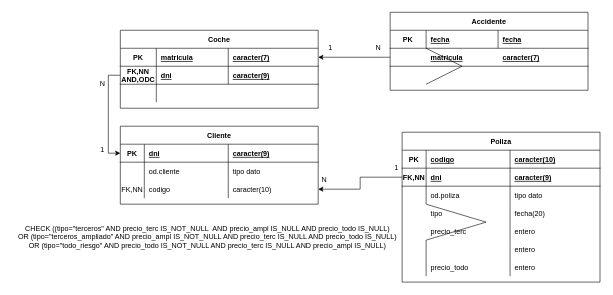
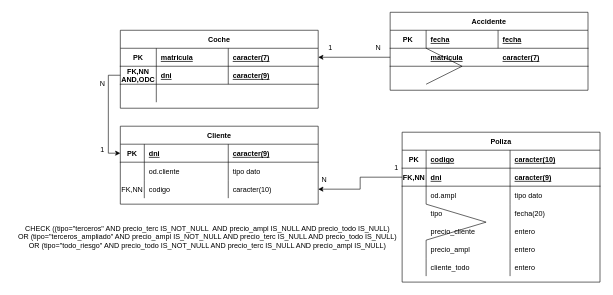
node "od.poliza": label "od.poliza" -> "od.ampl"
node "precio_terc": label "precio_terc" -> "precio_cliente"
node "precio_ampl": added
node "precio_todo": label "precio_todo" -> "cliente_todo"
